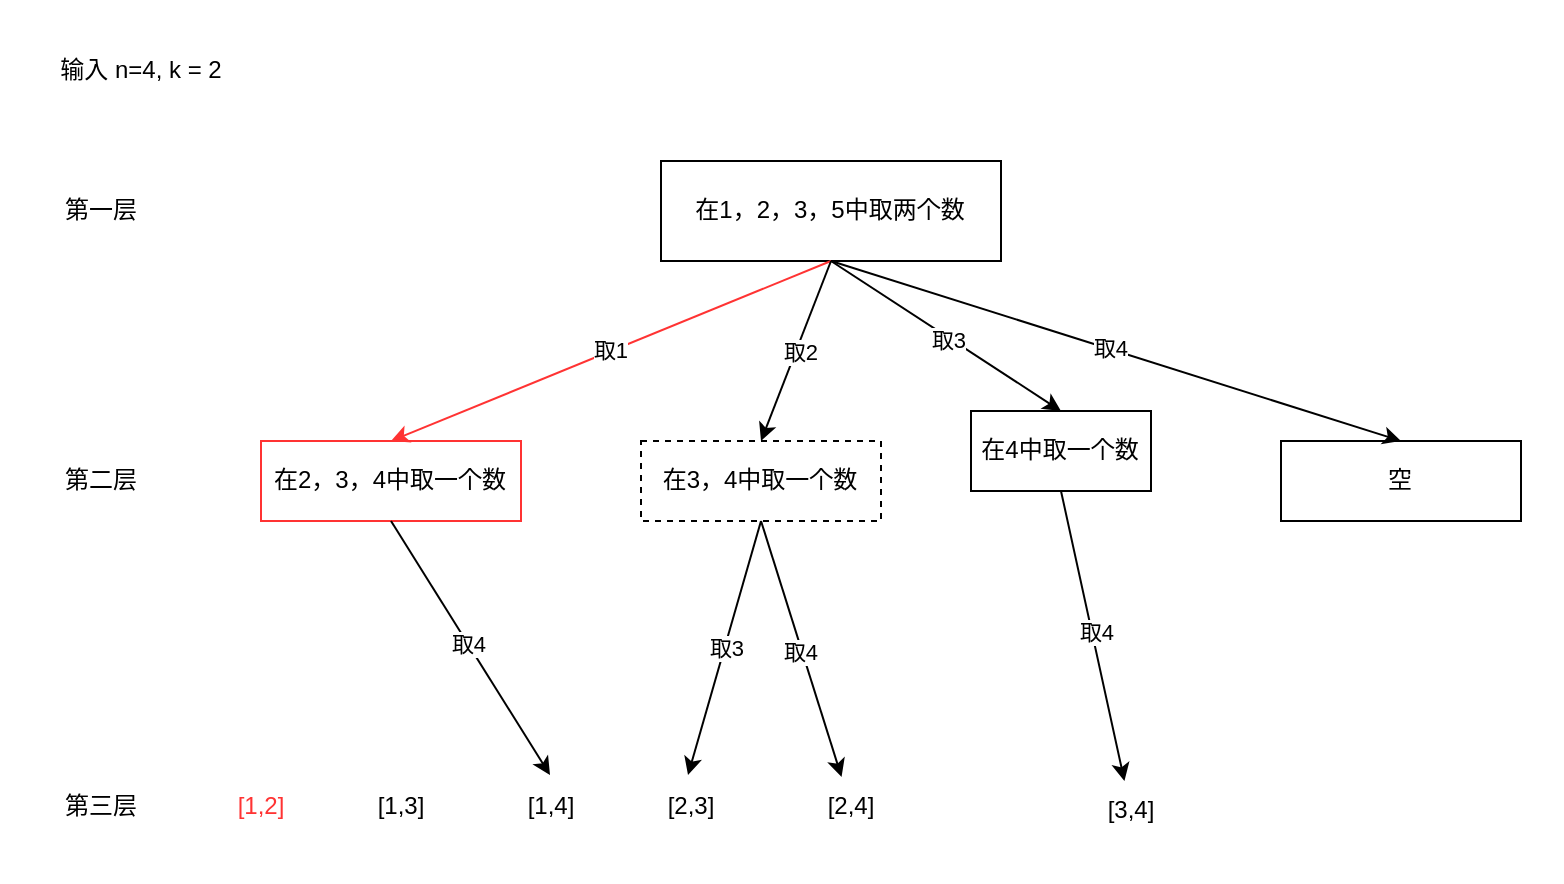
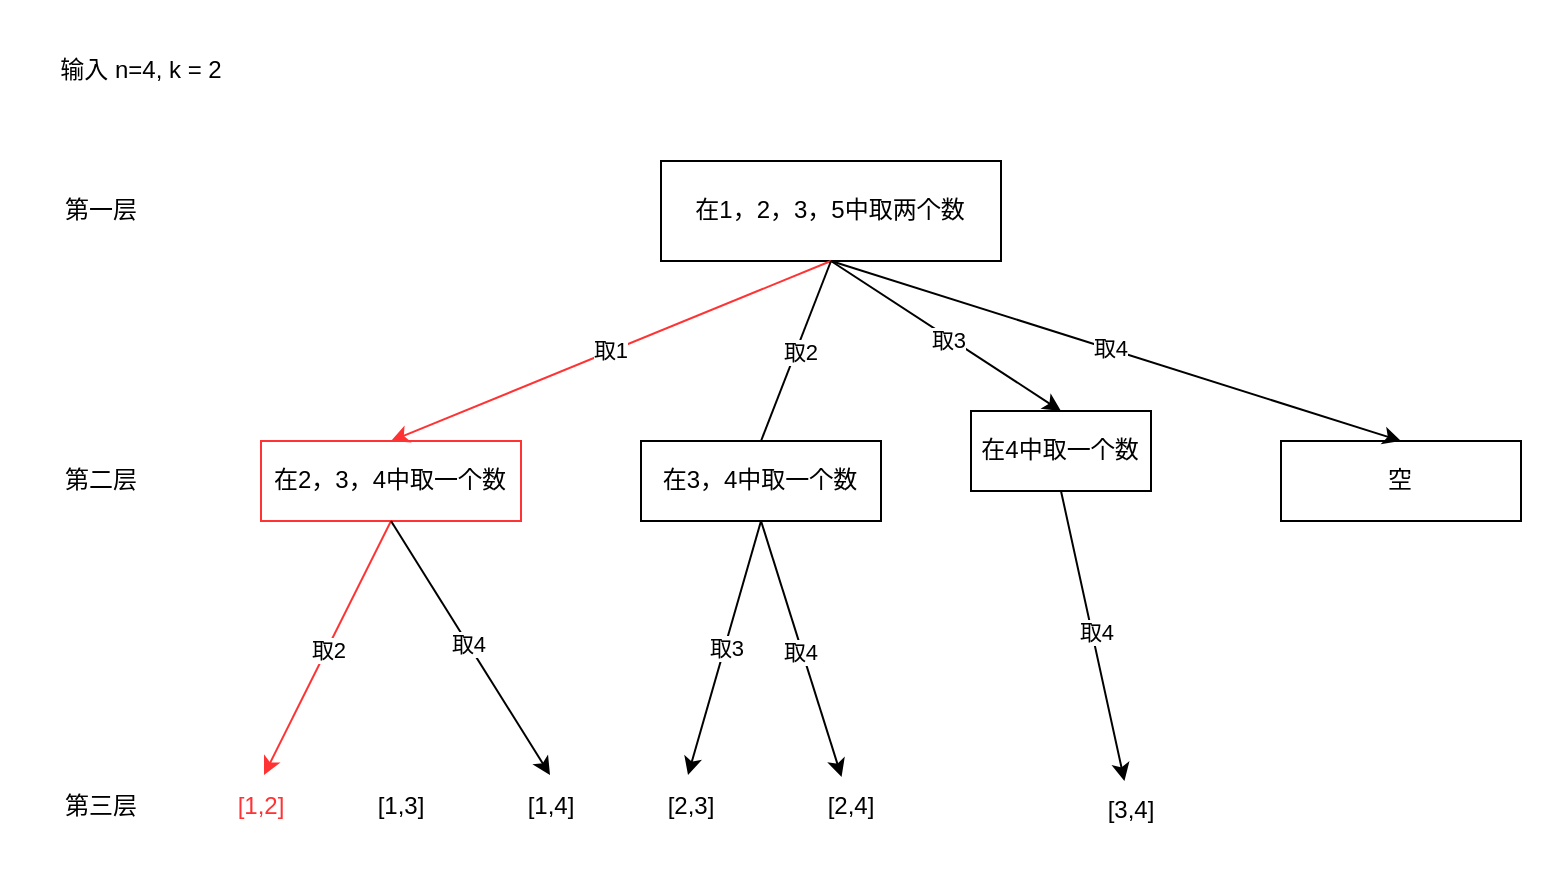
edge "在1，2，3，5中取两个数" -> "在3，4中取一个数": arrowhead classic -> none
node "在3，4中取一个数": style dashed -> solid
edge "在2，3，4中取一个数" -> "[1,2]": added, label "取2"
